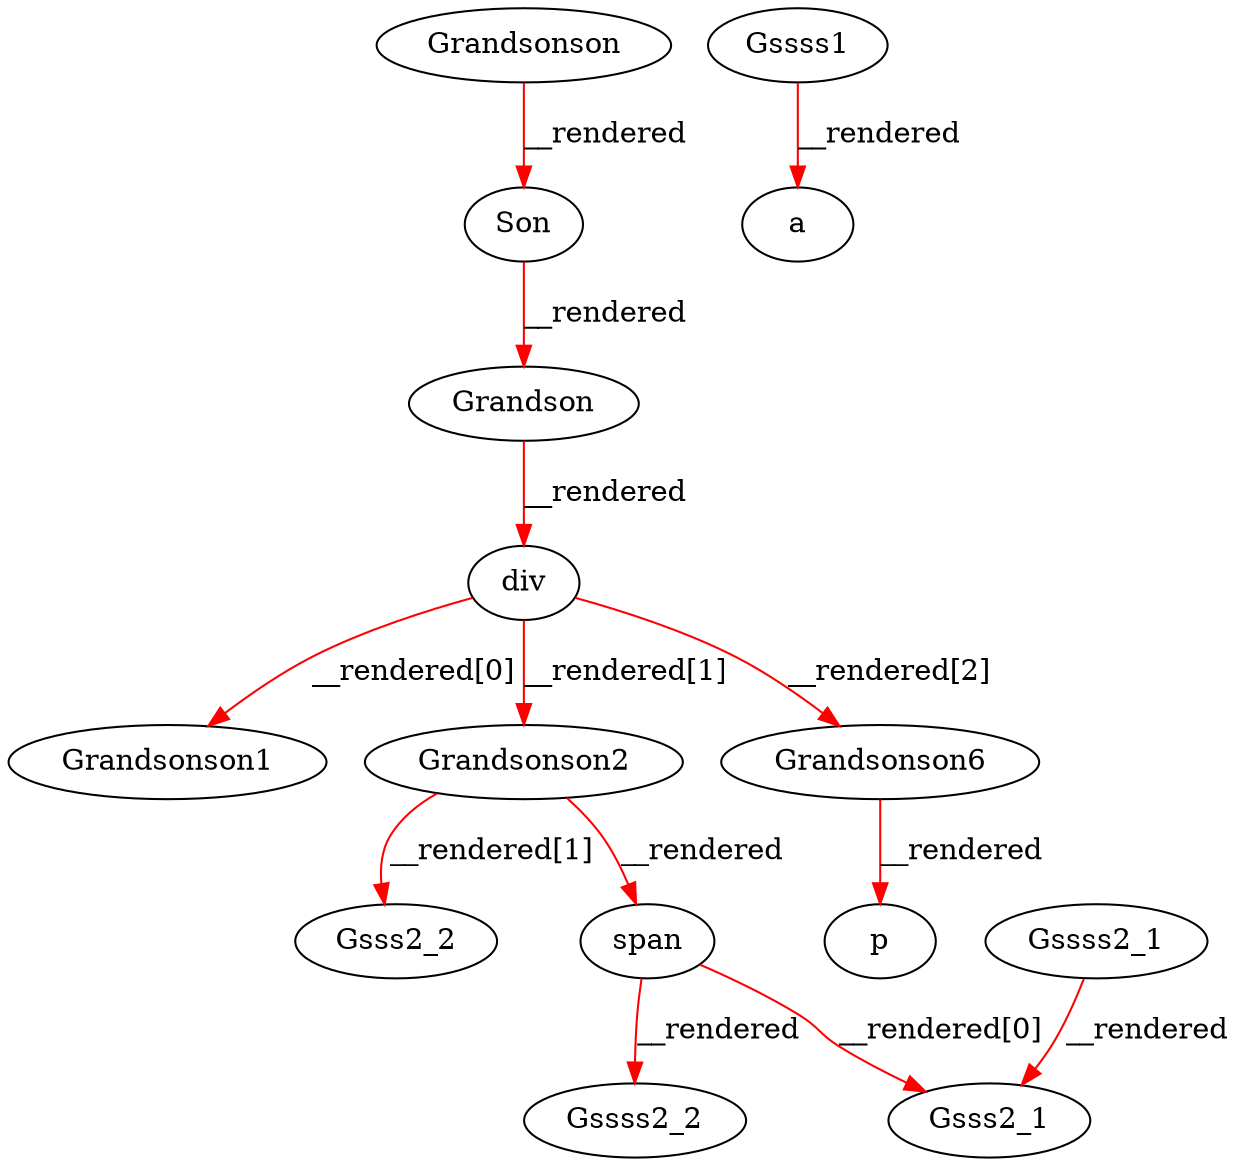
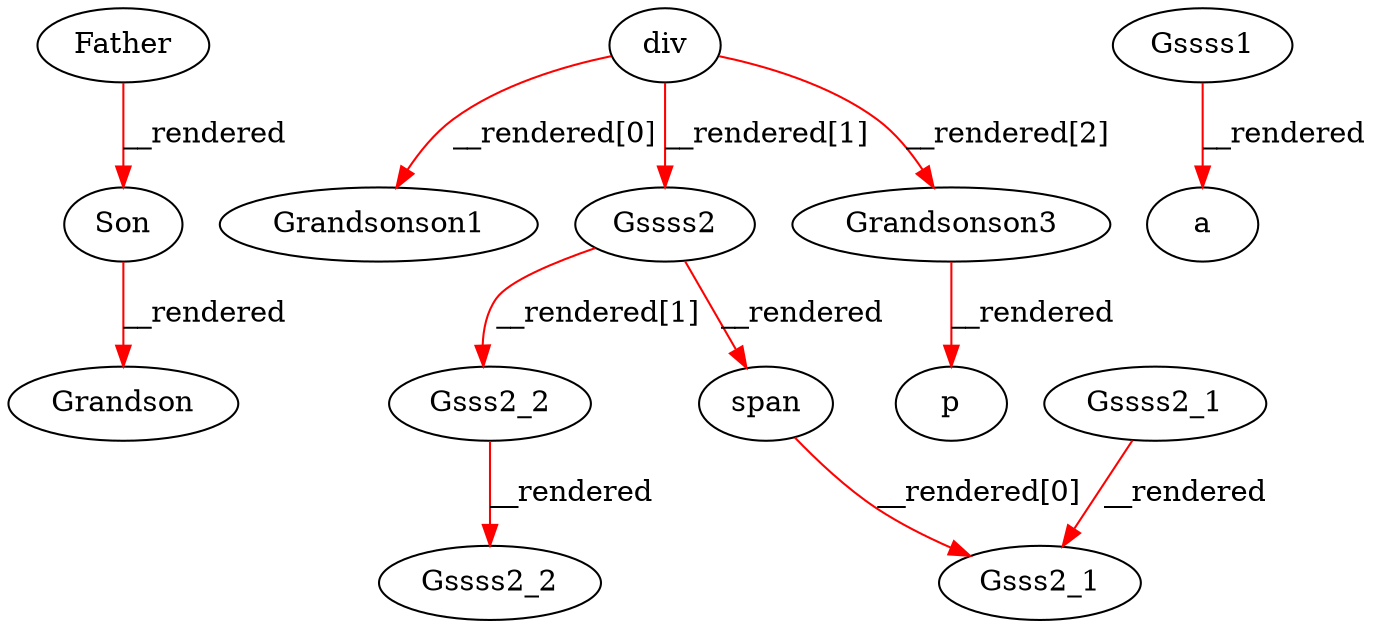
node "Grandsonson": label "Grandsonson" -> "Father"
edge "Grandson" -> "div": removed, label "__rendered"
node "Grandsonson2": label "Grandsonson2" -> "Gssss2"
node "Grandsonson6": label "Grandsonson6" -> "Grandsonson3"
edge "span" -> "Gssss2_2": now "Gsss2_2" -> "Gssss2_2"
